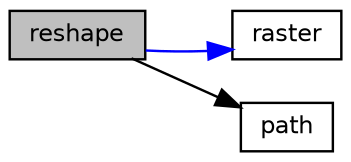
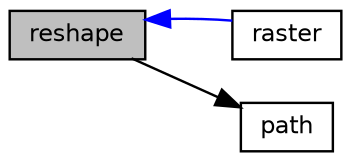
edge "reshape" -> "raster": reversed
